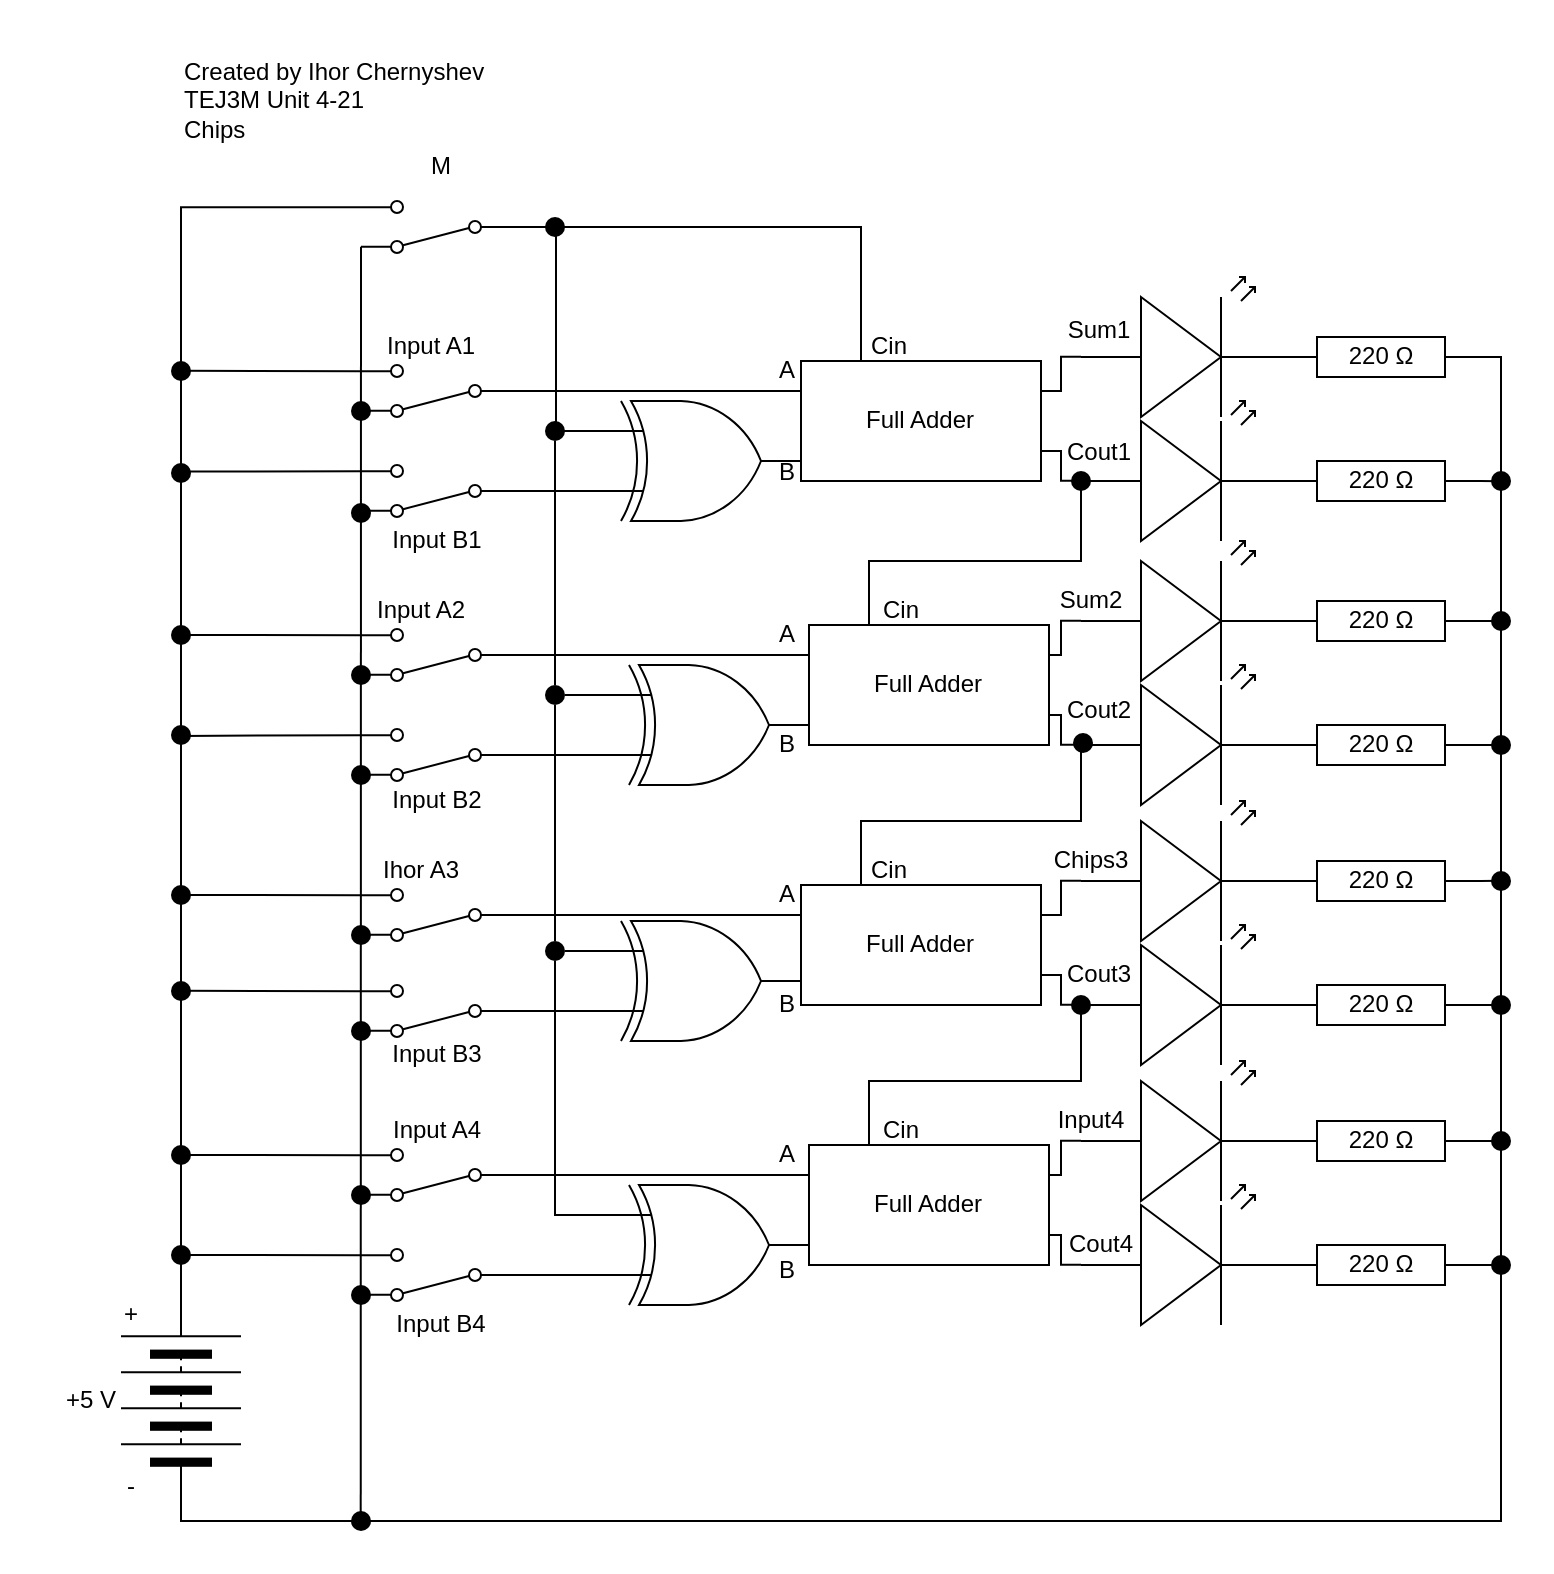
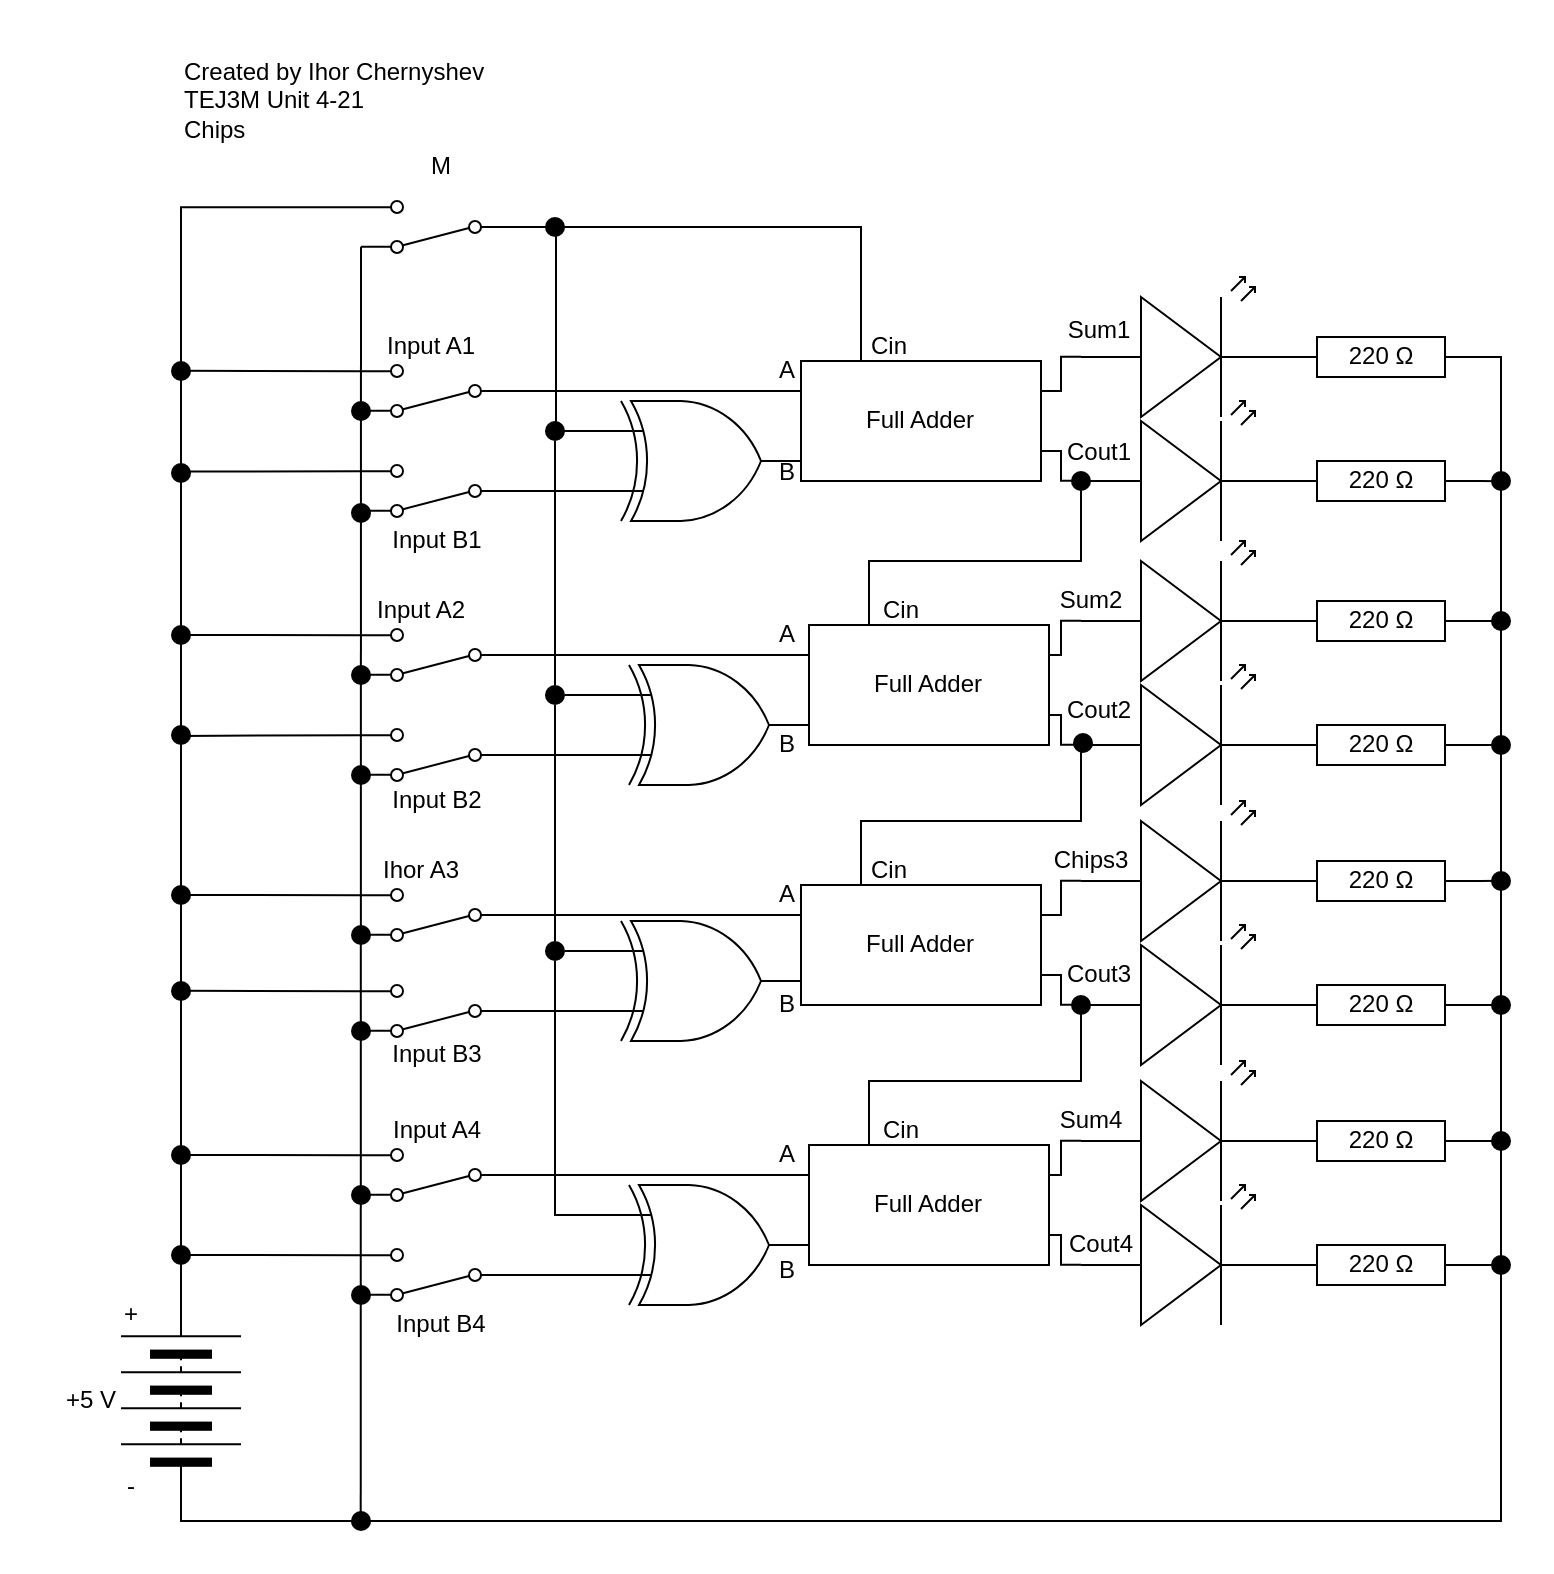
node "Input4": label "Input4" -> "Sum4"
